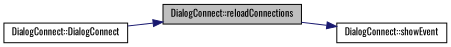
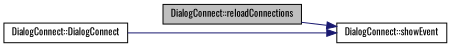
edge "DialogConnect::DialogConnect" -> "DialogConnect::reloadConnections": now "DialogConnect::DialogConnect" -> "DialogConnect::showEvent"
